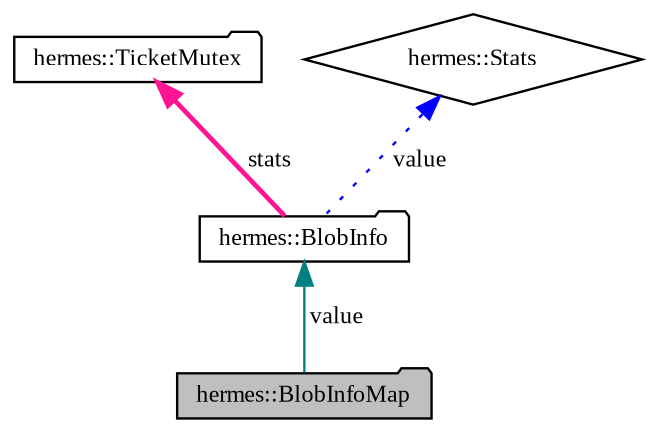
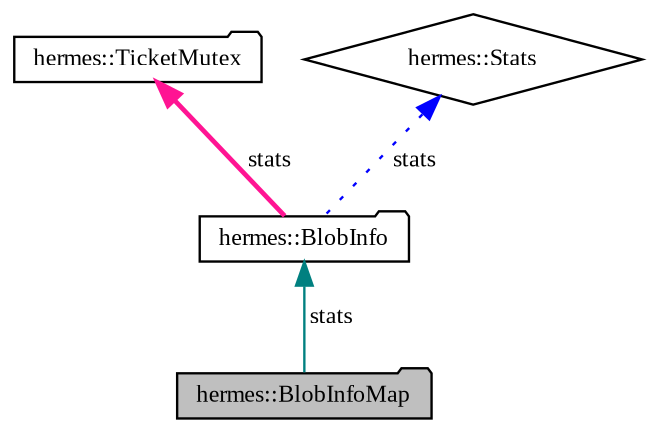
edge "hermes::BlobInfo" -> "hermes::Stats": label " value" -> " stats"
edge "hermes::BlobInfoMap" -> "hermes::BlobInfo": label " value" -> " stats"
